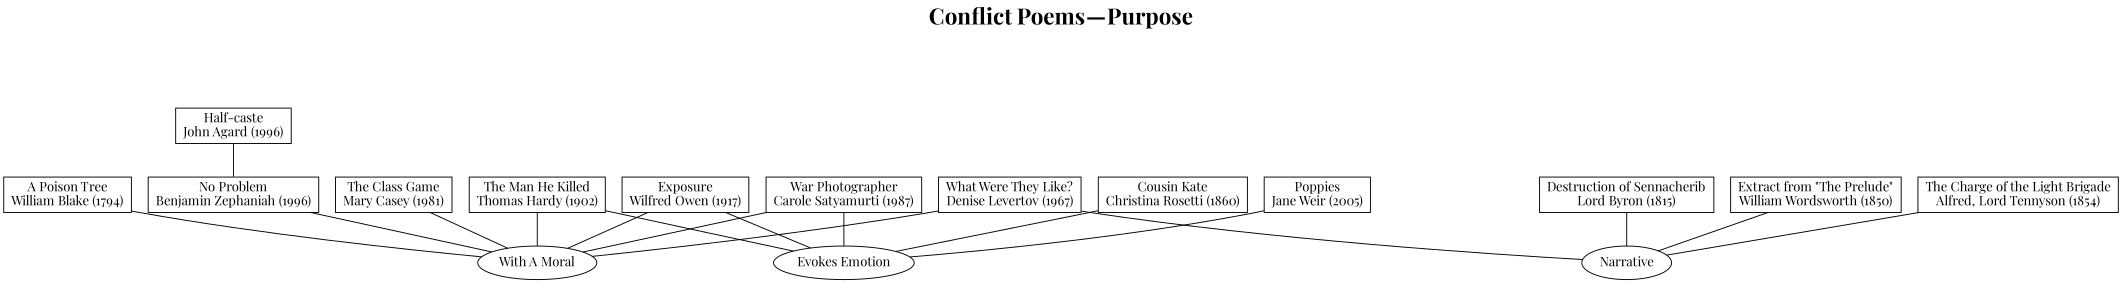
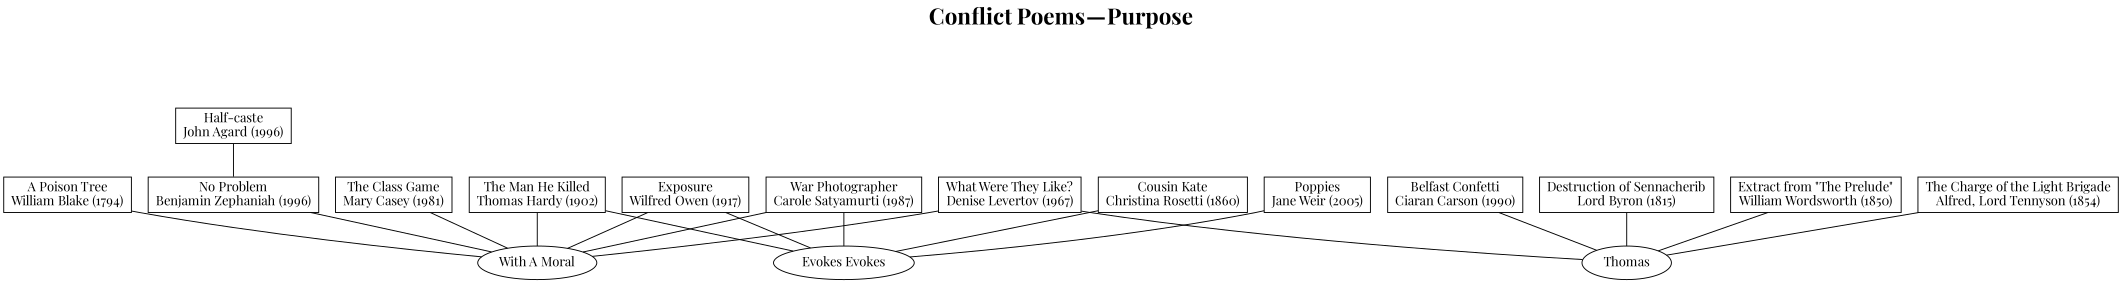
node "Belfast Confetti": added
node "Evokes Emotion": label "Evokes Emotion" -> "Evokes Evokes"
node "Narrative": label "Narrative" -> "Thomas"
